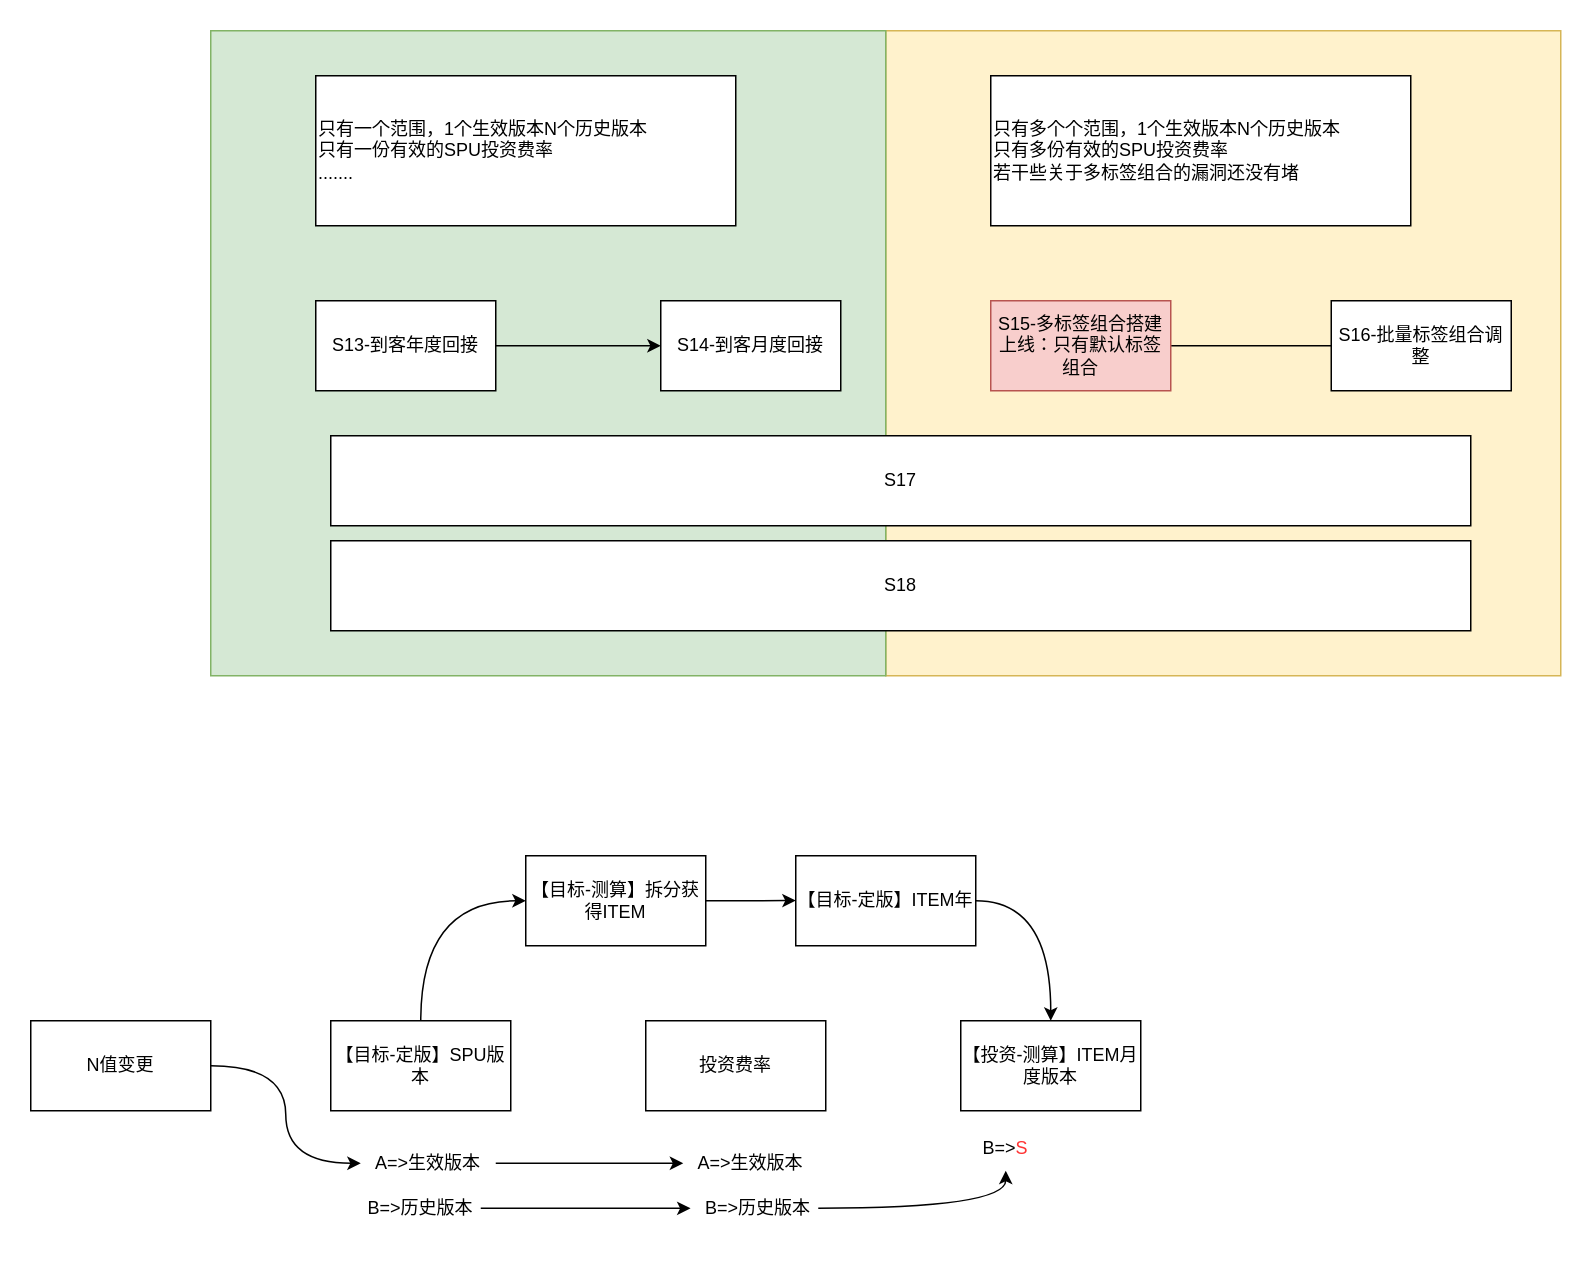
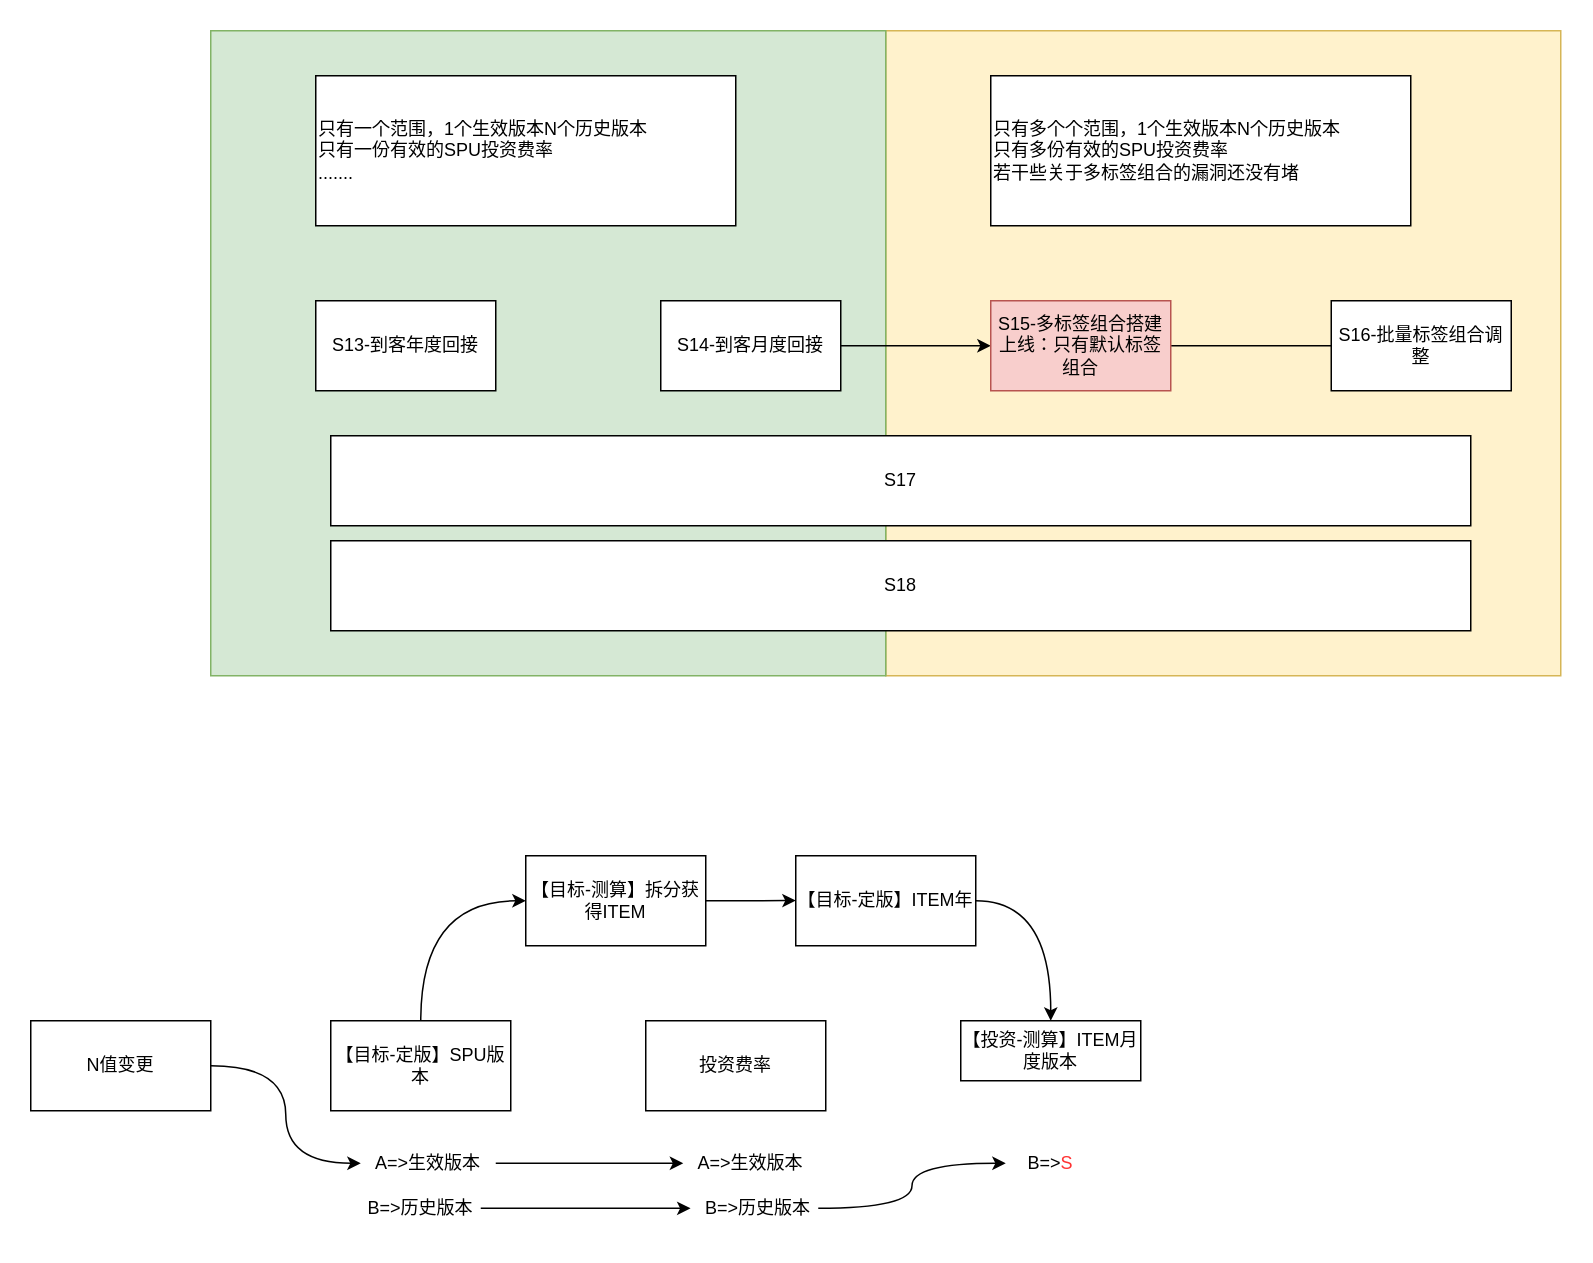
edge "S13-到客年度回接" -> "S14-到客月度回接": removed
edge "S14-到客月度回接" -> "S15-多标签组合搭建 上线：只有默认标签组合": added
node "【投资-测算】ITEM月度版本": size 180x90 -> 180x60
node "B=>S": moved (1006, 1148) -> (1051, 1163)
